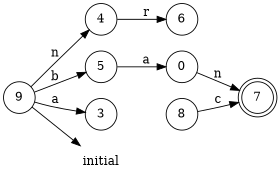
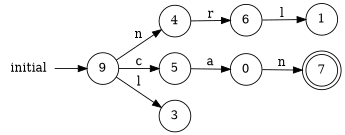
node "1": added
edge "9" -> "5": label "b" -> "c"
edge "9" -> "3": label "a" -> "l"
node "8": removed
edge "9" -> "initial": reversed
